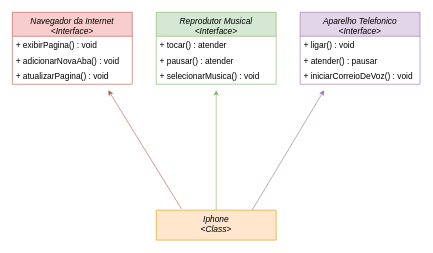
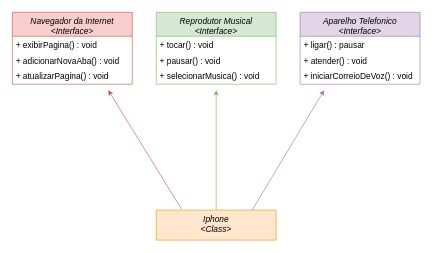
node "+ tocar() : atender": label "+ tocar() : atender" -> "+ tocar() : void"
node "+ ligar() : void": label "+ ligar() : void" -> "+ ligar() : pausar"
node "+ pausar() : atender": label "+ pausar() : atender" -> "+ pausar() : void"
node "+ atender() : pausar": label "+ atender() : pausar" -> "+ atender() : void"
